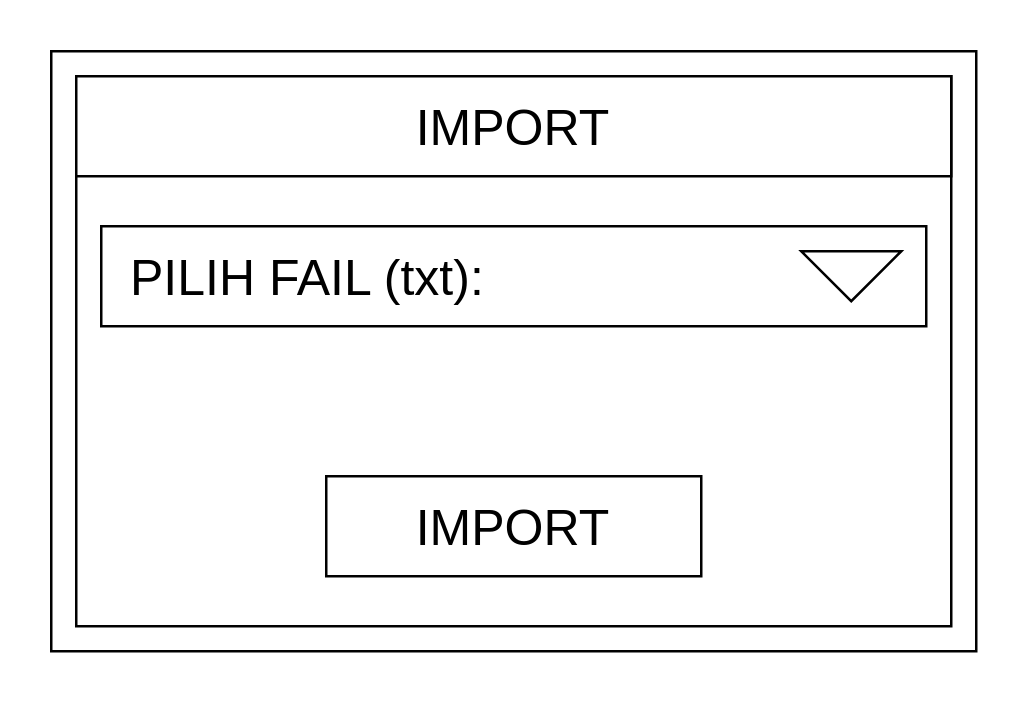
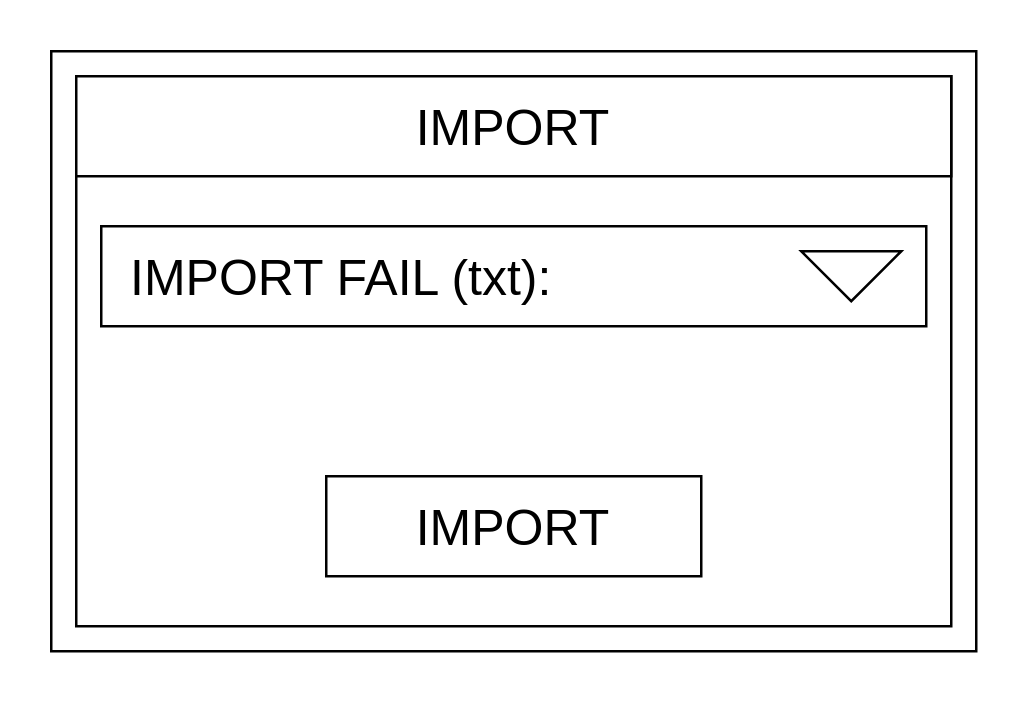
node "PILIH FAIL (txt):": label "PILIH FAIL (txt):" -> "IMPORT FAIL (txt):"
